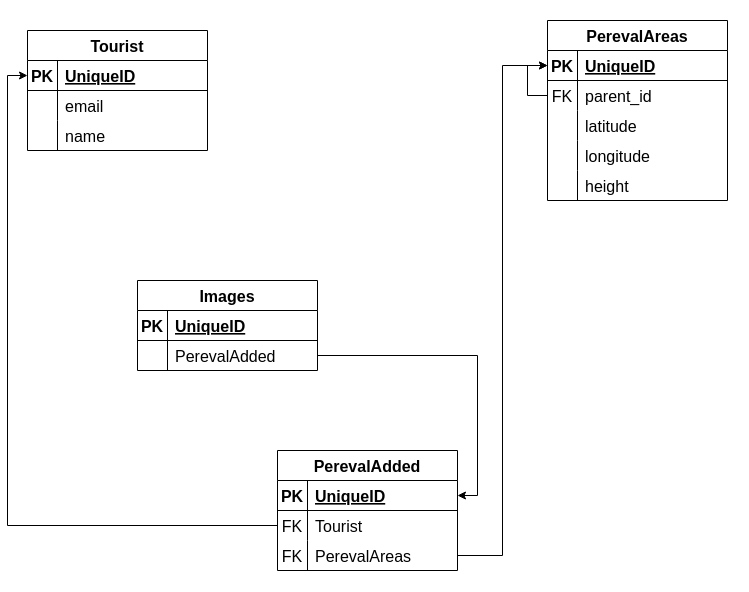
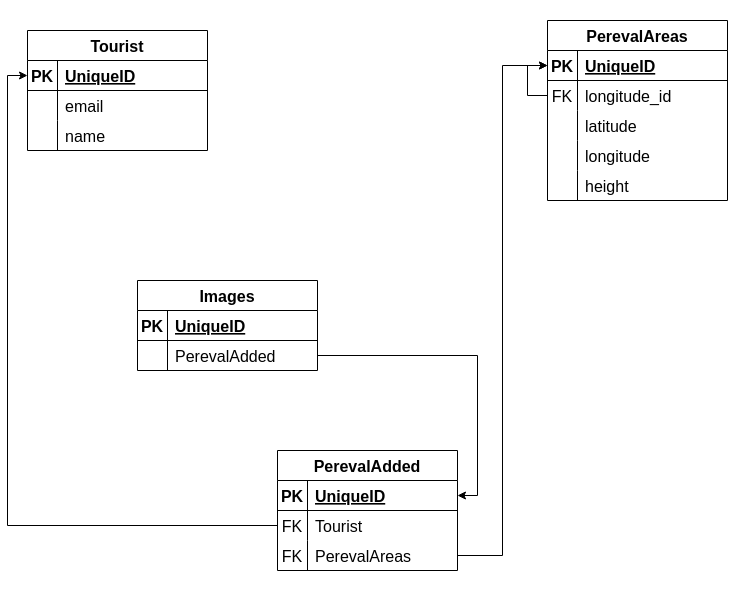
node "parent_id": label "parent_id" -> "longitude_id"
